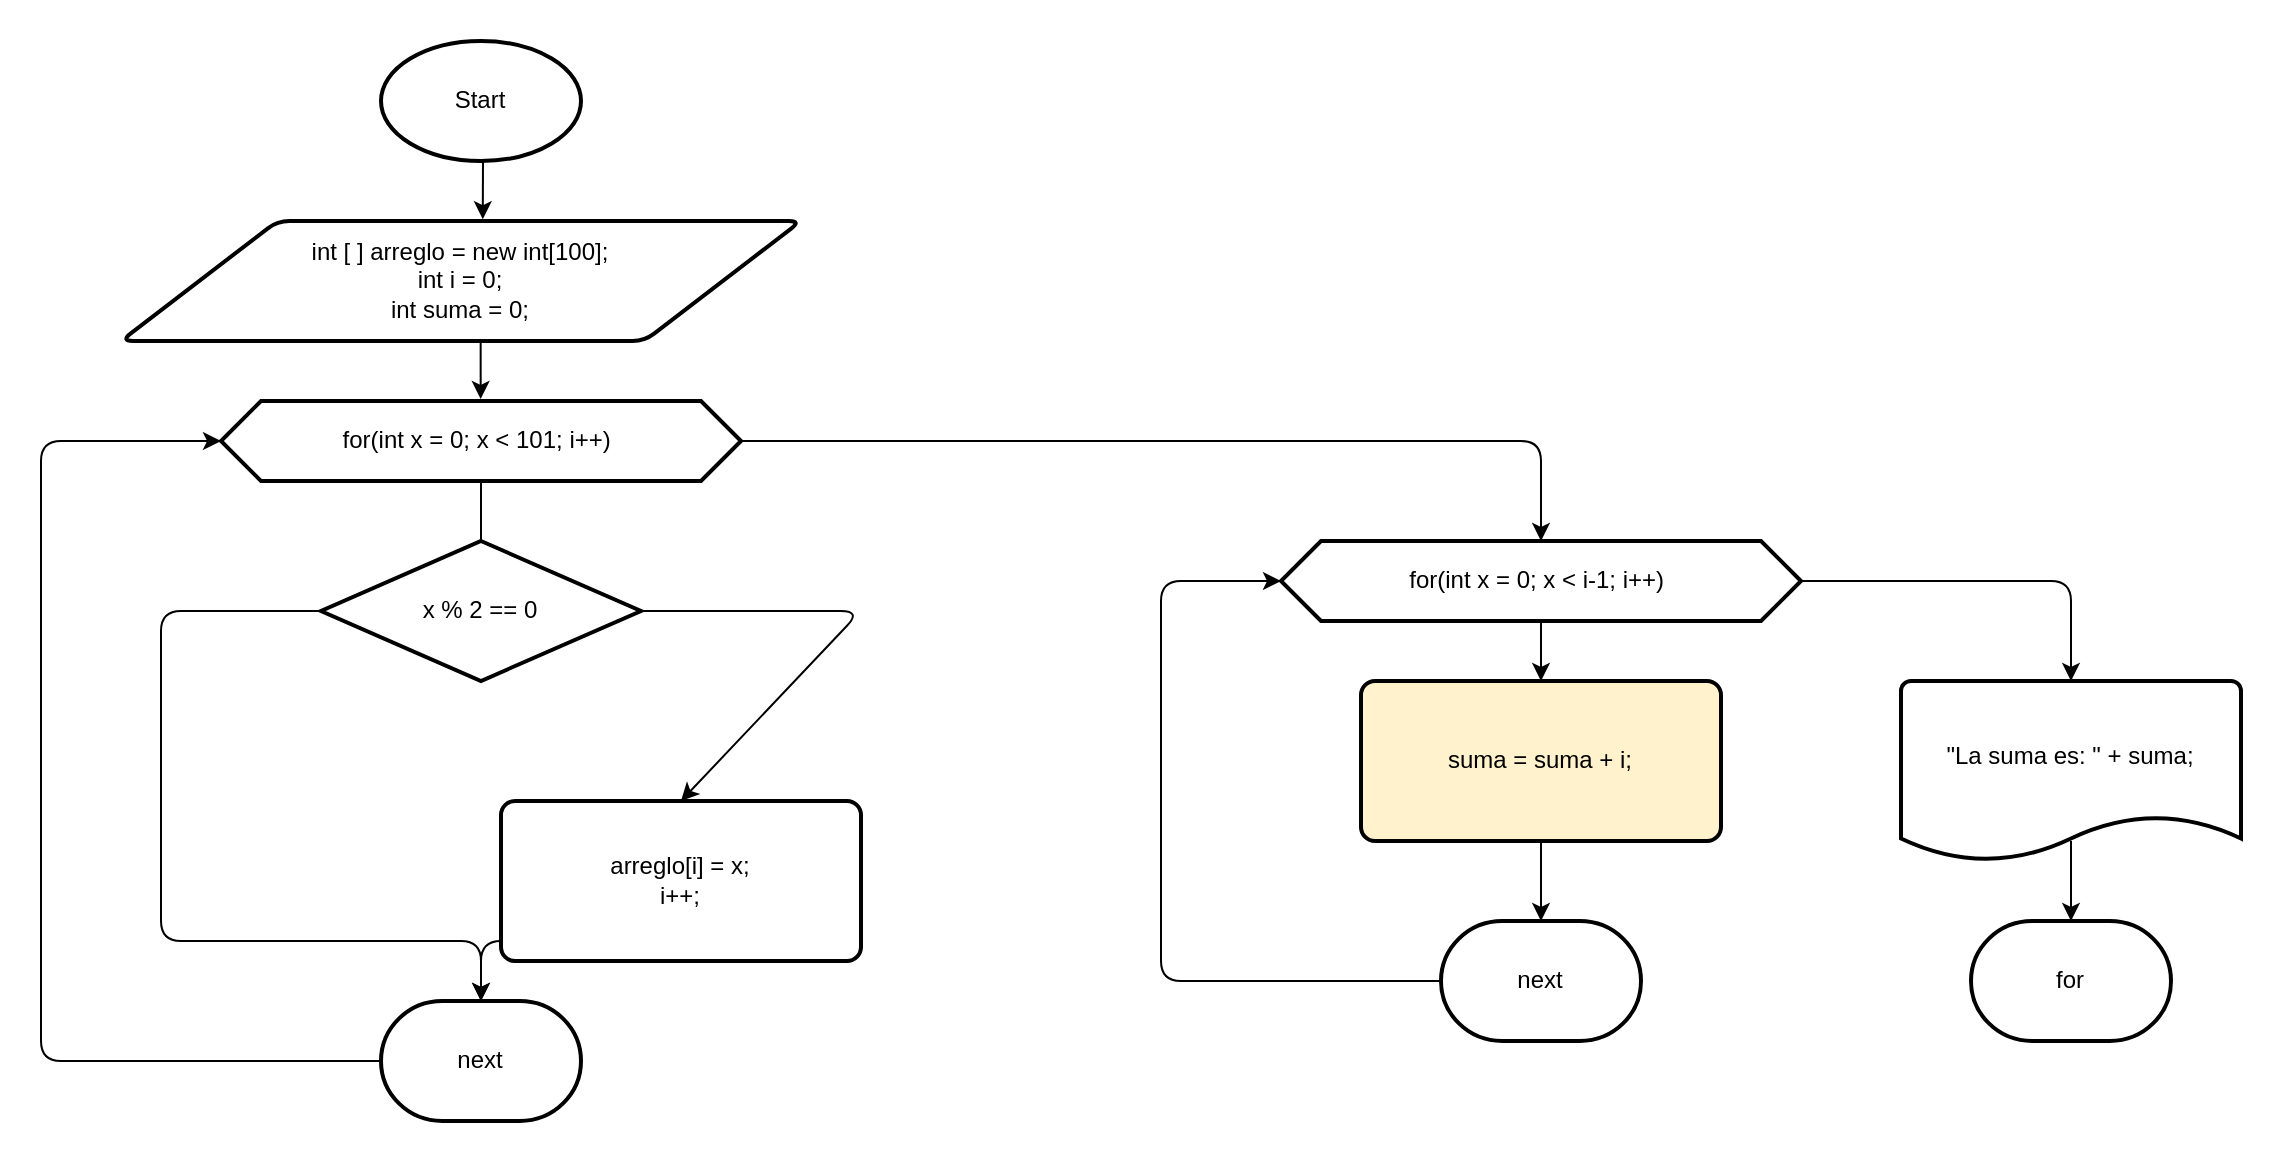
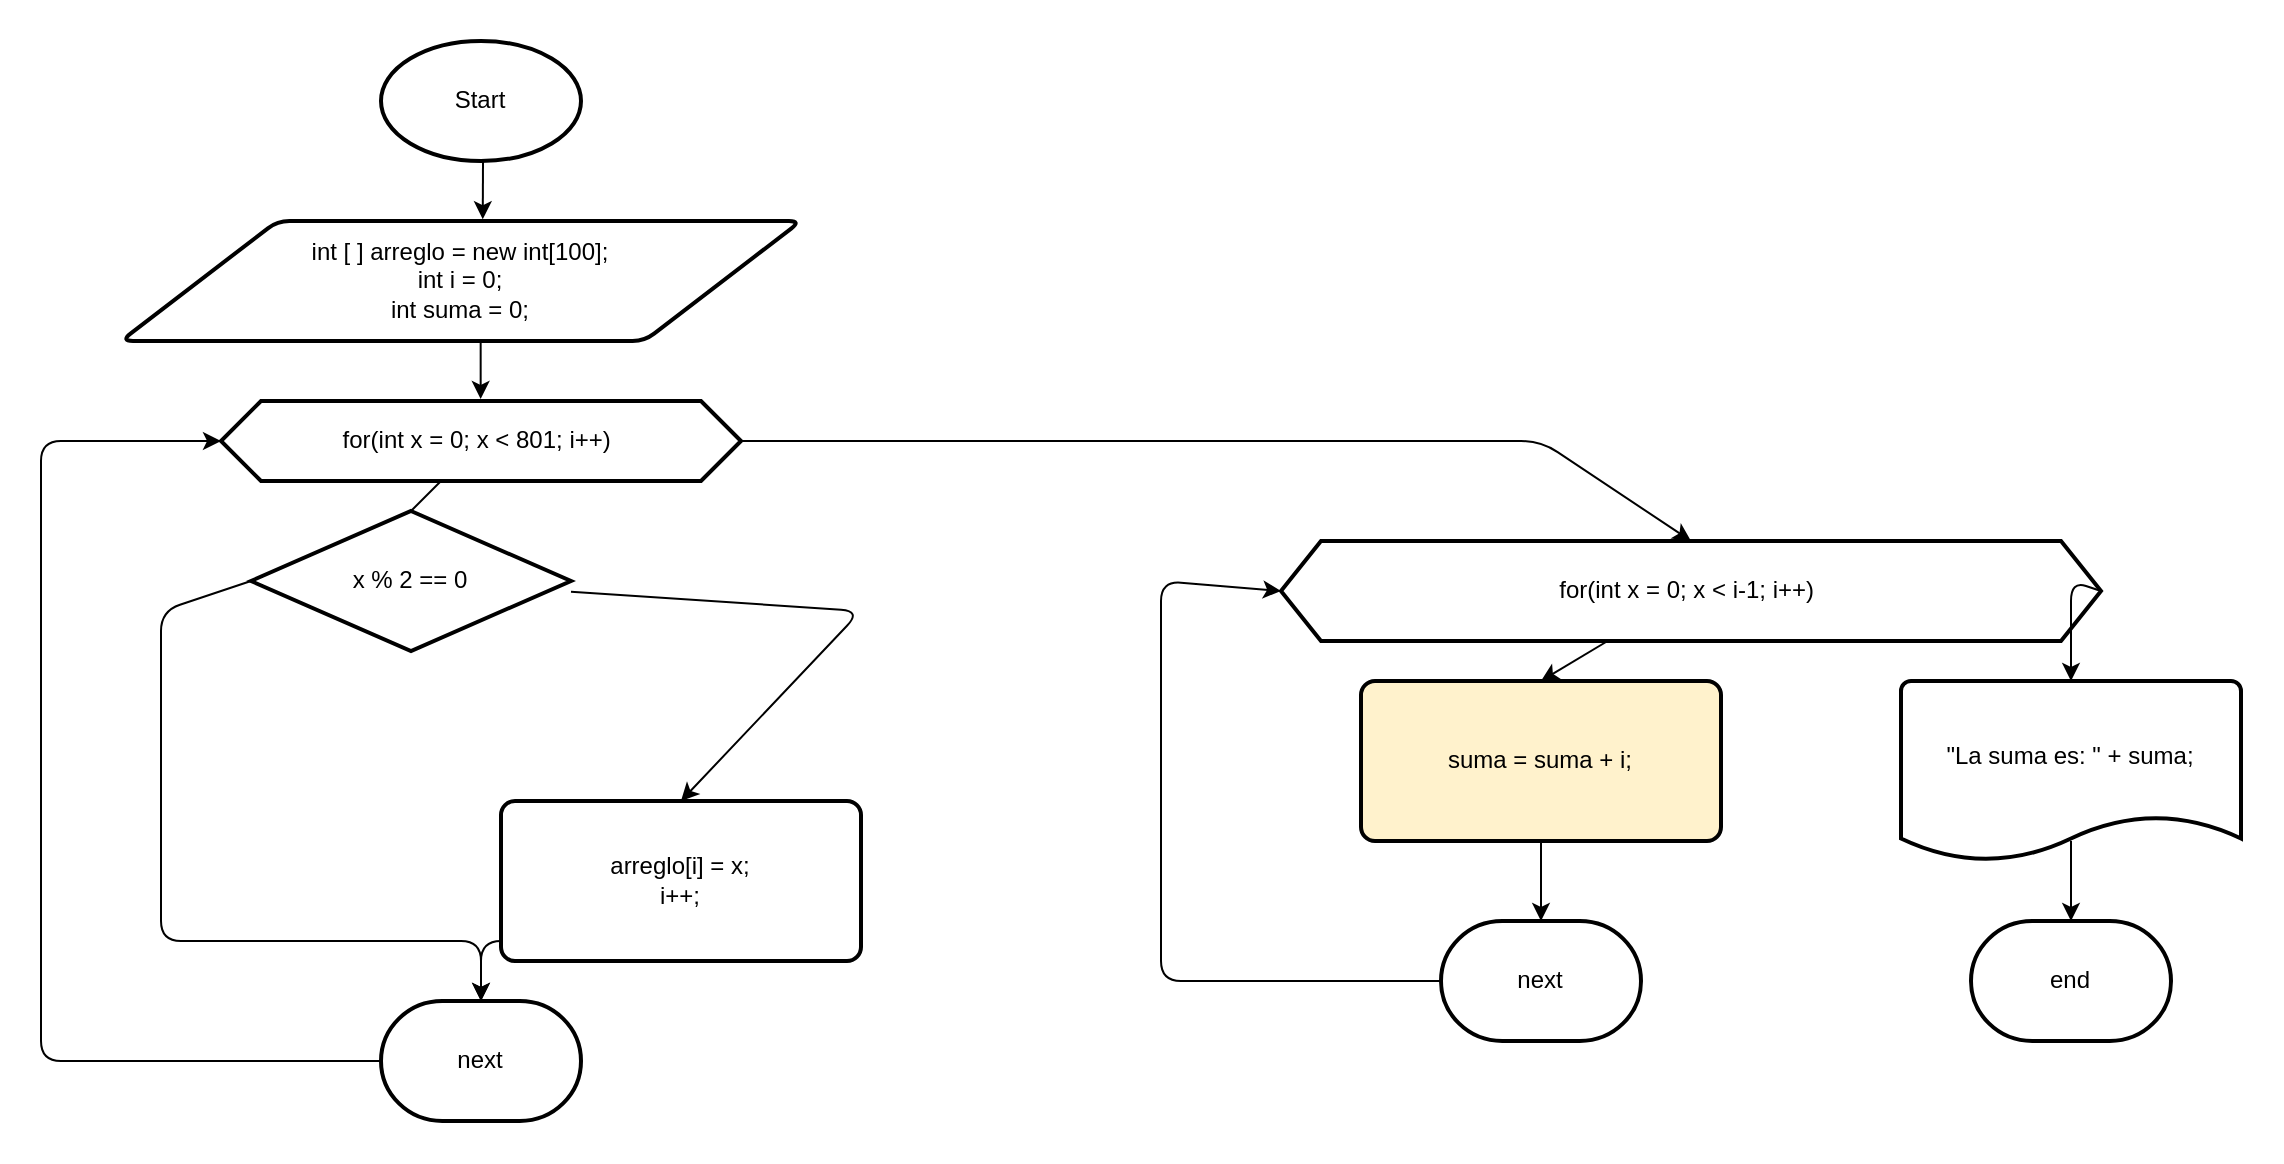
node "for(int x = 0; x < 101; i++)": label "for(int x = 0; x < 101; i++)" -> "for(int x = 0; x < 801; i++)"
node "for(int x = 0; x < i-1; i++)": size 520x80 -> 820x100
node "x % 2 == 0": moved (481, 611) -> (411, 581)
node "for": label "for" -> "end"
